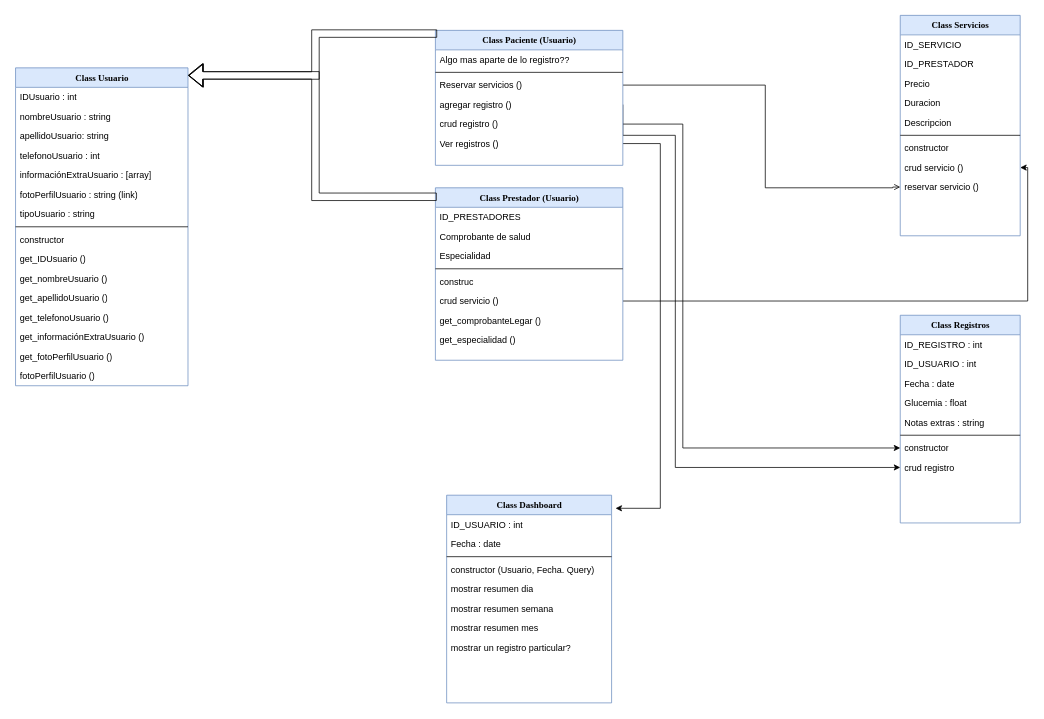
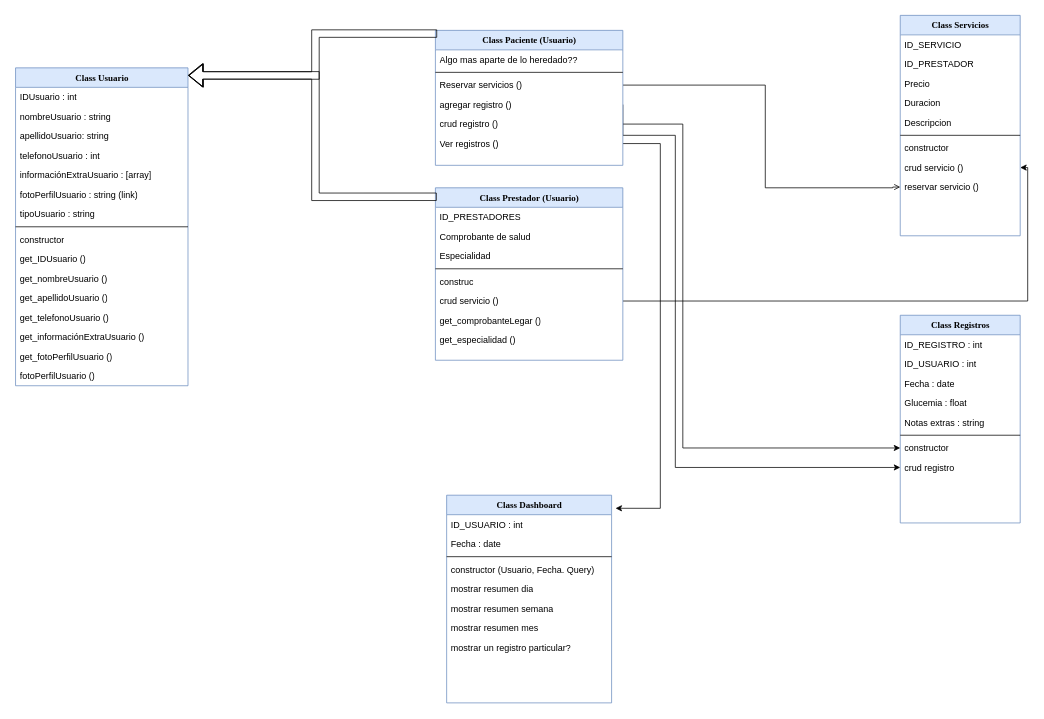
node "Algo mas aparte de lo registro??": label "Algo mas aparte de lo registro??" -> "Algo mas aparte de lo heredado??"
